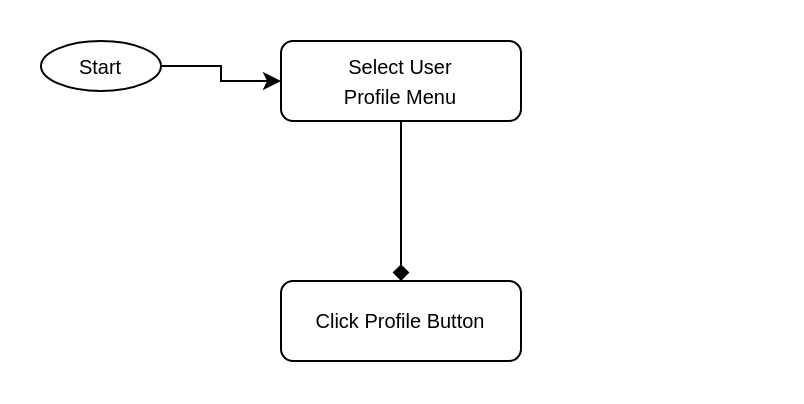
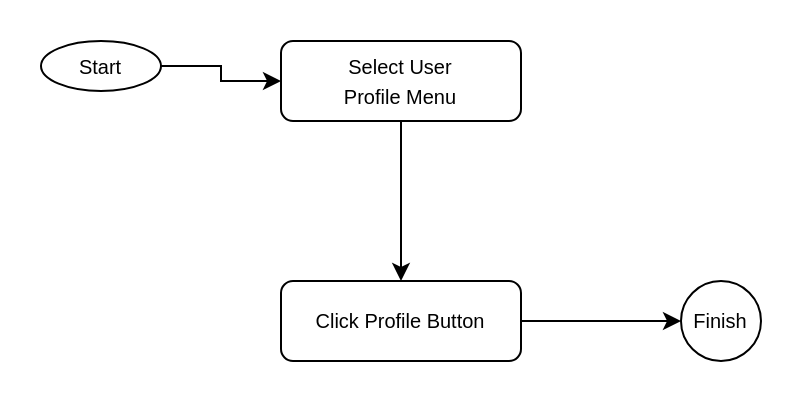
edge "Select User Profile Menu" -> "Click Profile Button": arrowhead diamond -> classic
edge "Click Profile Button" -> "Finish": added
node "Finish": added
